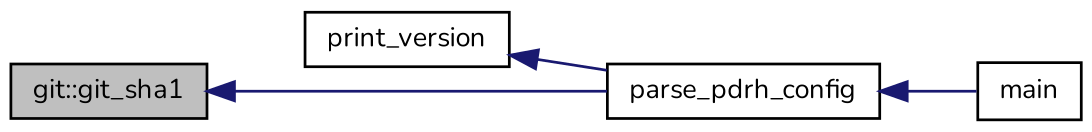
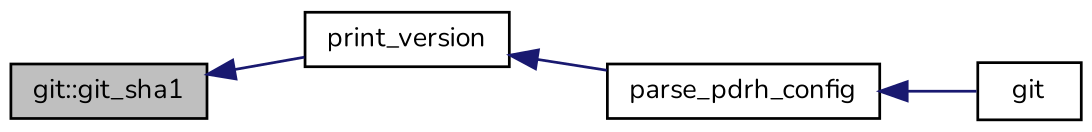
edge "parse_pdrh_config" -> "git::git_sha1": now "print_version" -> "git::git_sha1"
node "main": label "main" -> "git"
